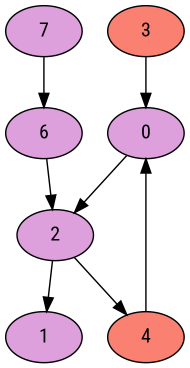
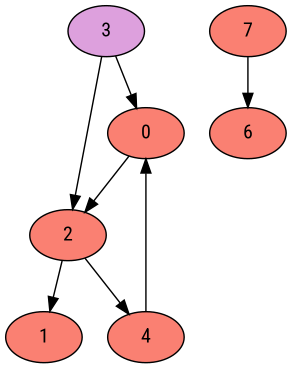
node "7": fillcolor plum -> salmon
node "3": fillcolor salmon -> plum
node "6": fillcolor plum -> salmon
node "0": fillcolor plum -> salmon
edge "6" -> "2": now "3" -> "2"
node "2": fillcolor plum -> salmon
node "1": fillcolor plum -> salmon
